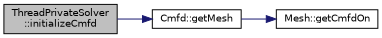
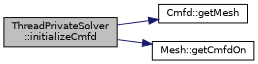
edge "Cmfd::getMesh" -> "Mesh::getCmfdOn": now "ThreadPrivateSolver ::initializeCmfd" -> "Mesh::getCmfdOn"
